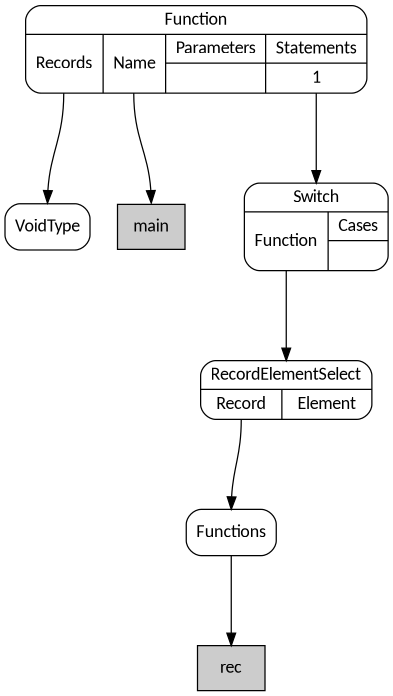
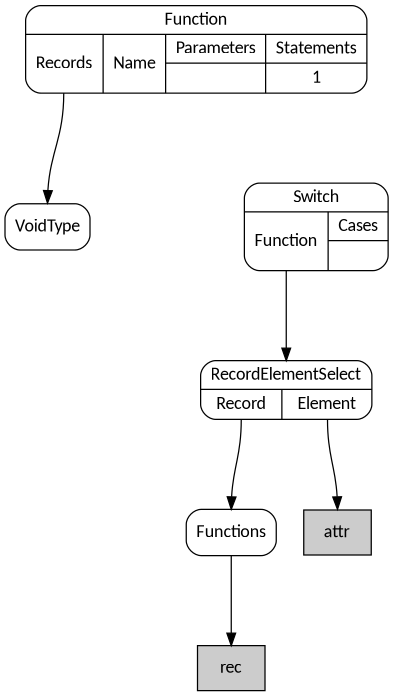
edge "Function" -> "Switch": removed
node "main": removed
node "attr": added
